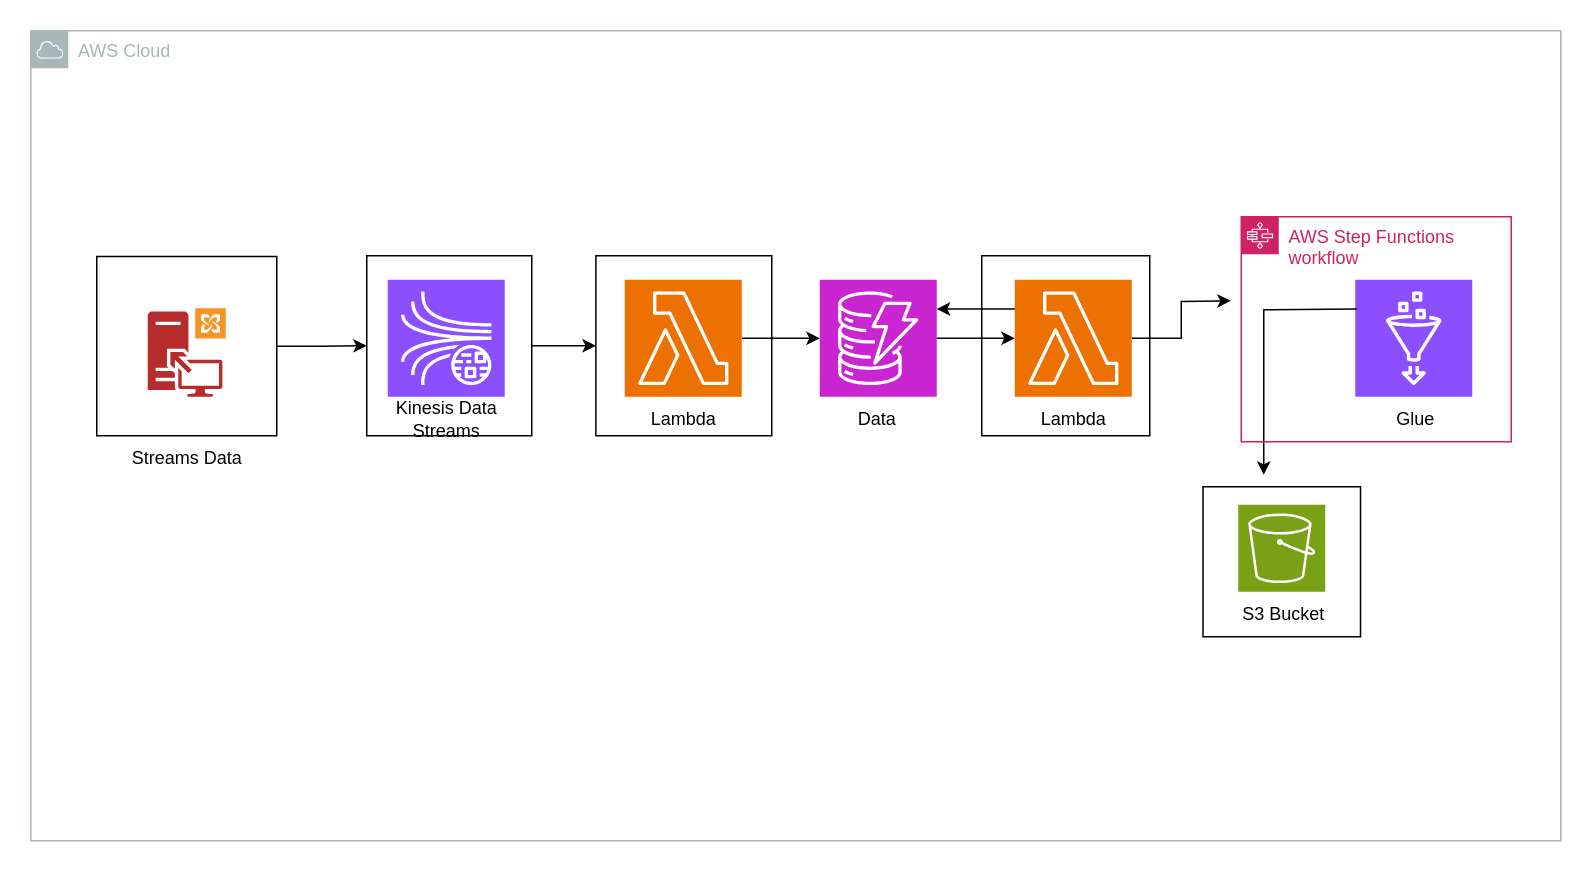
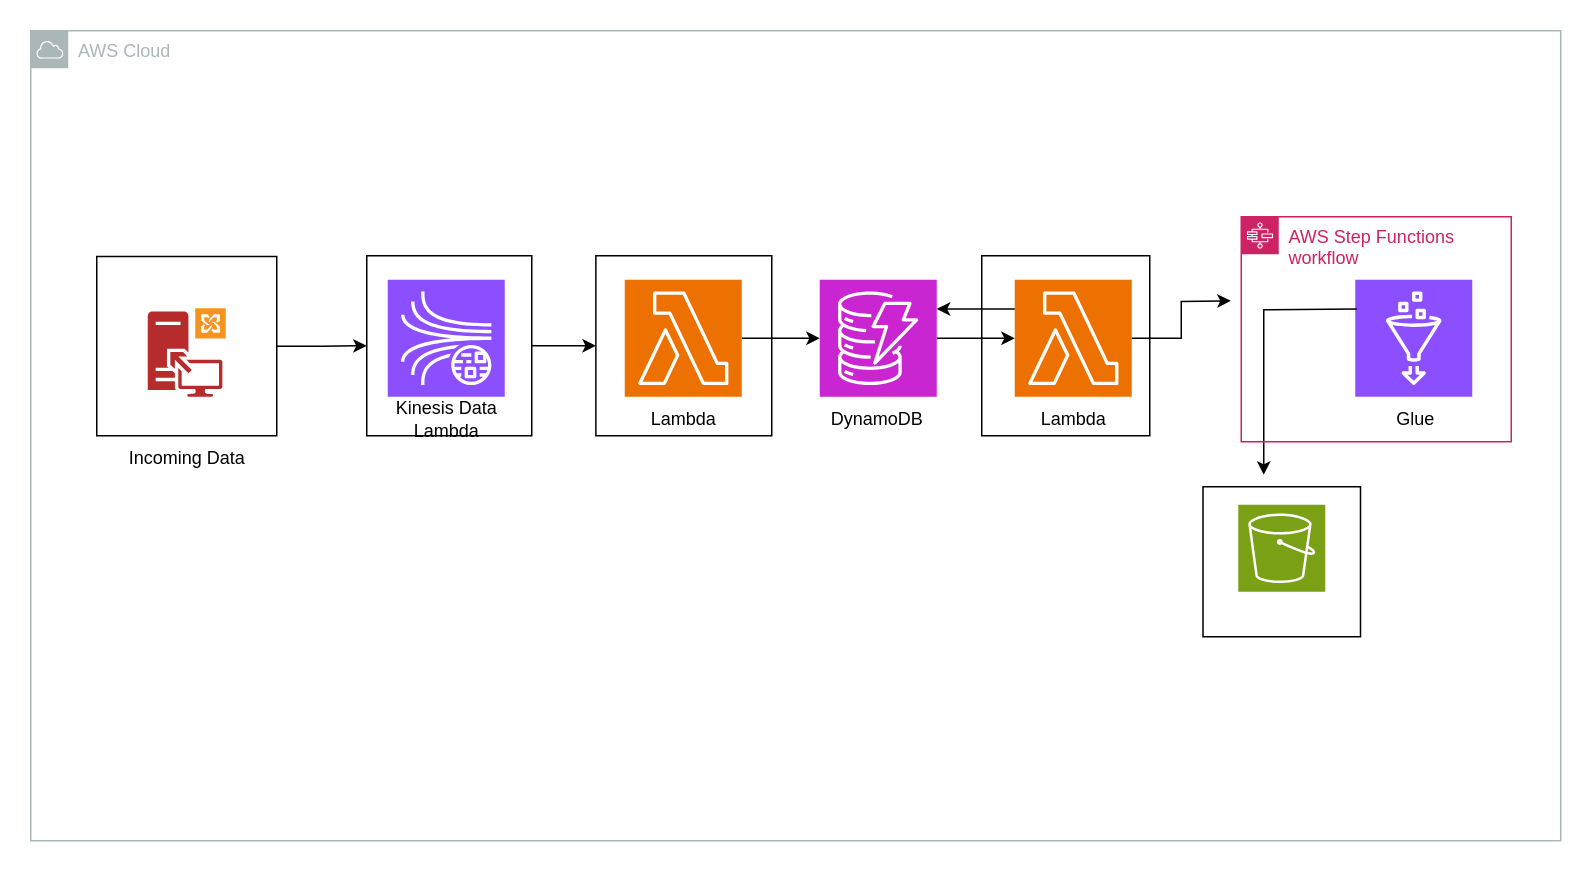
node "Kinesis Data Streams": label "Kinesis Data Streams" -> "Kinesis Data Lambda"
node "Data": label "Data" -> "DynamoDB"
node "Streams Data": label "Streams Data" -> "Incoming Data"
node "S3 Bucket": removed
